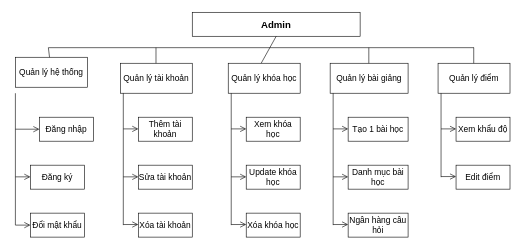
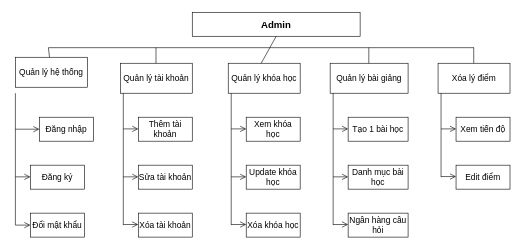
node "Quản lý điểm": label "Quản lý điểm" -> "Xóa lý điểm"
node "Xem khẩu độ": label "Xem khẩu độ" -> "Xem tiến độ"
